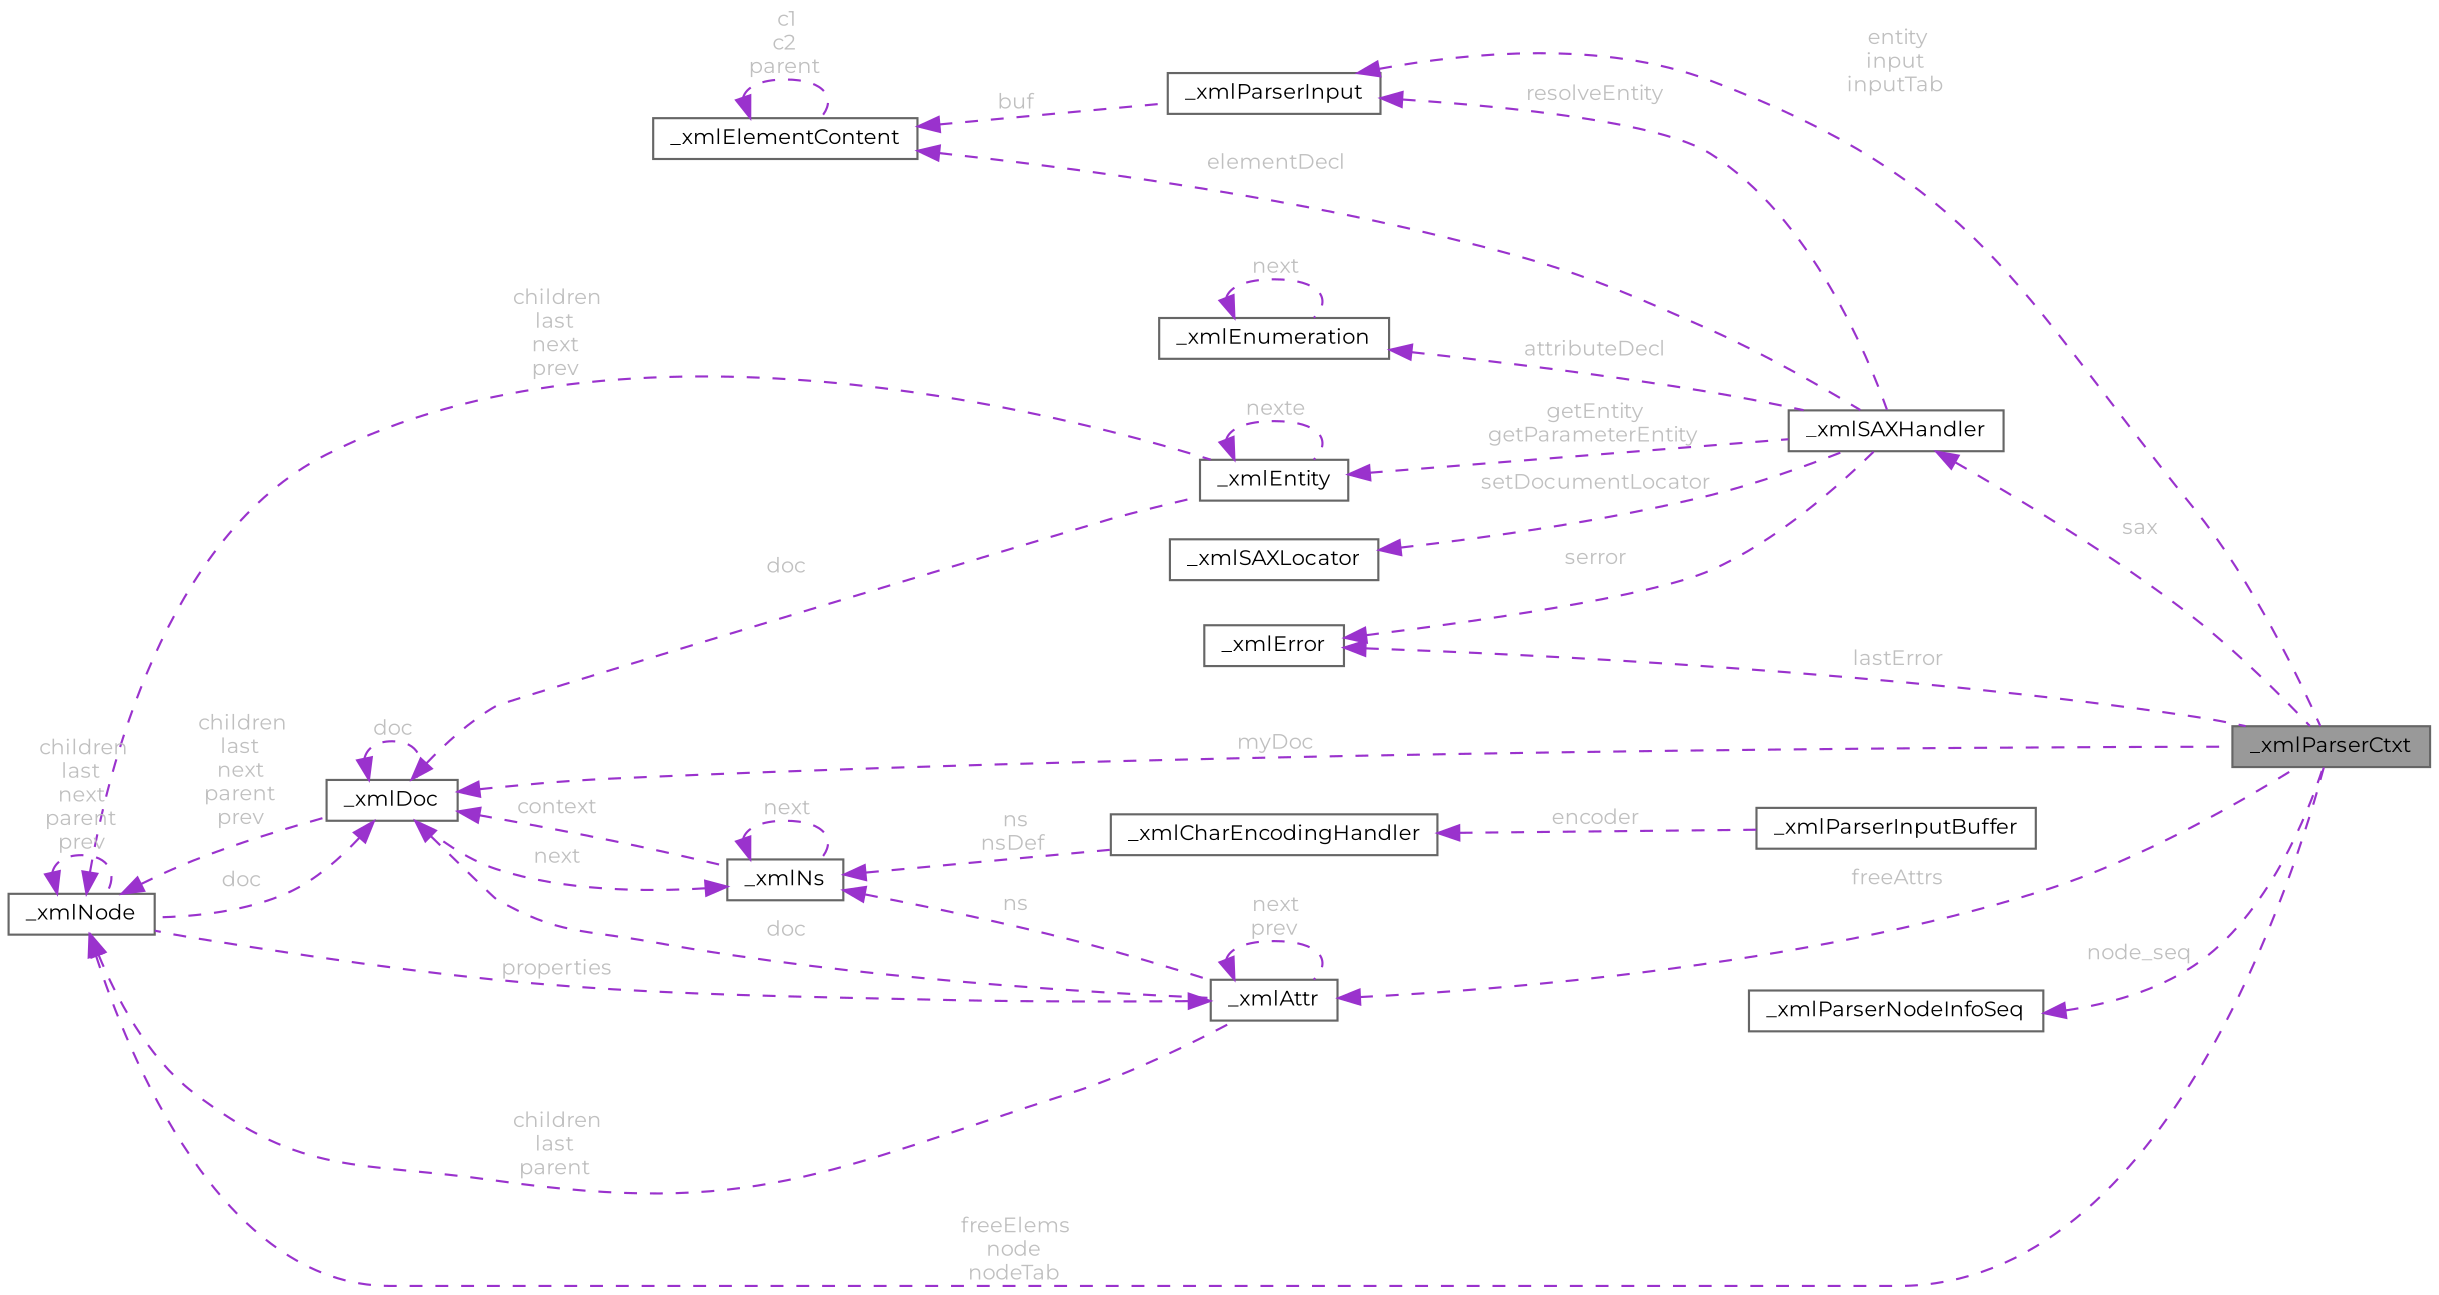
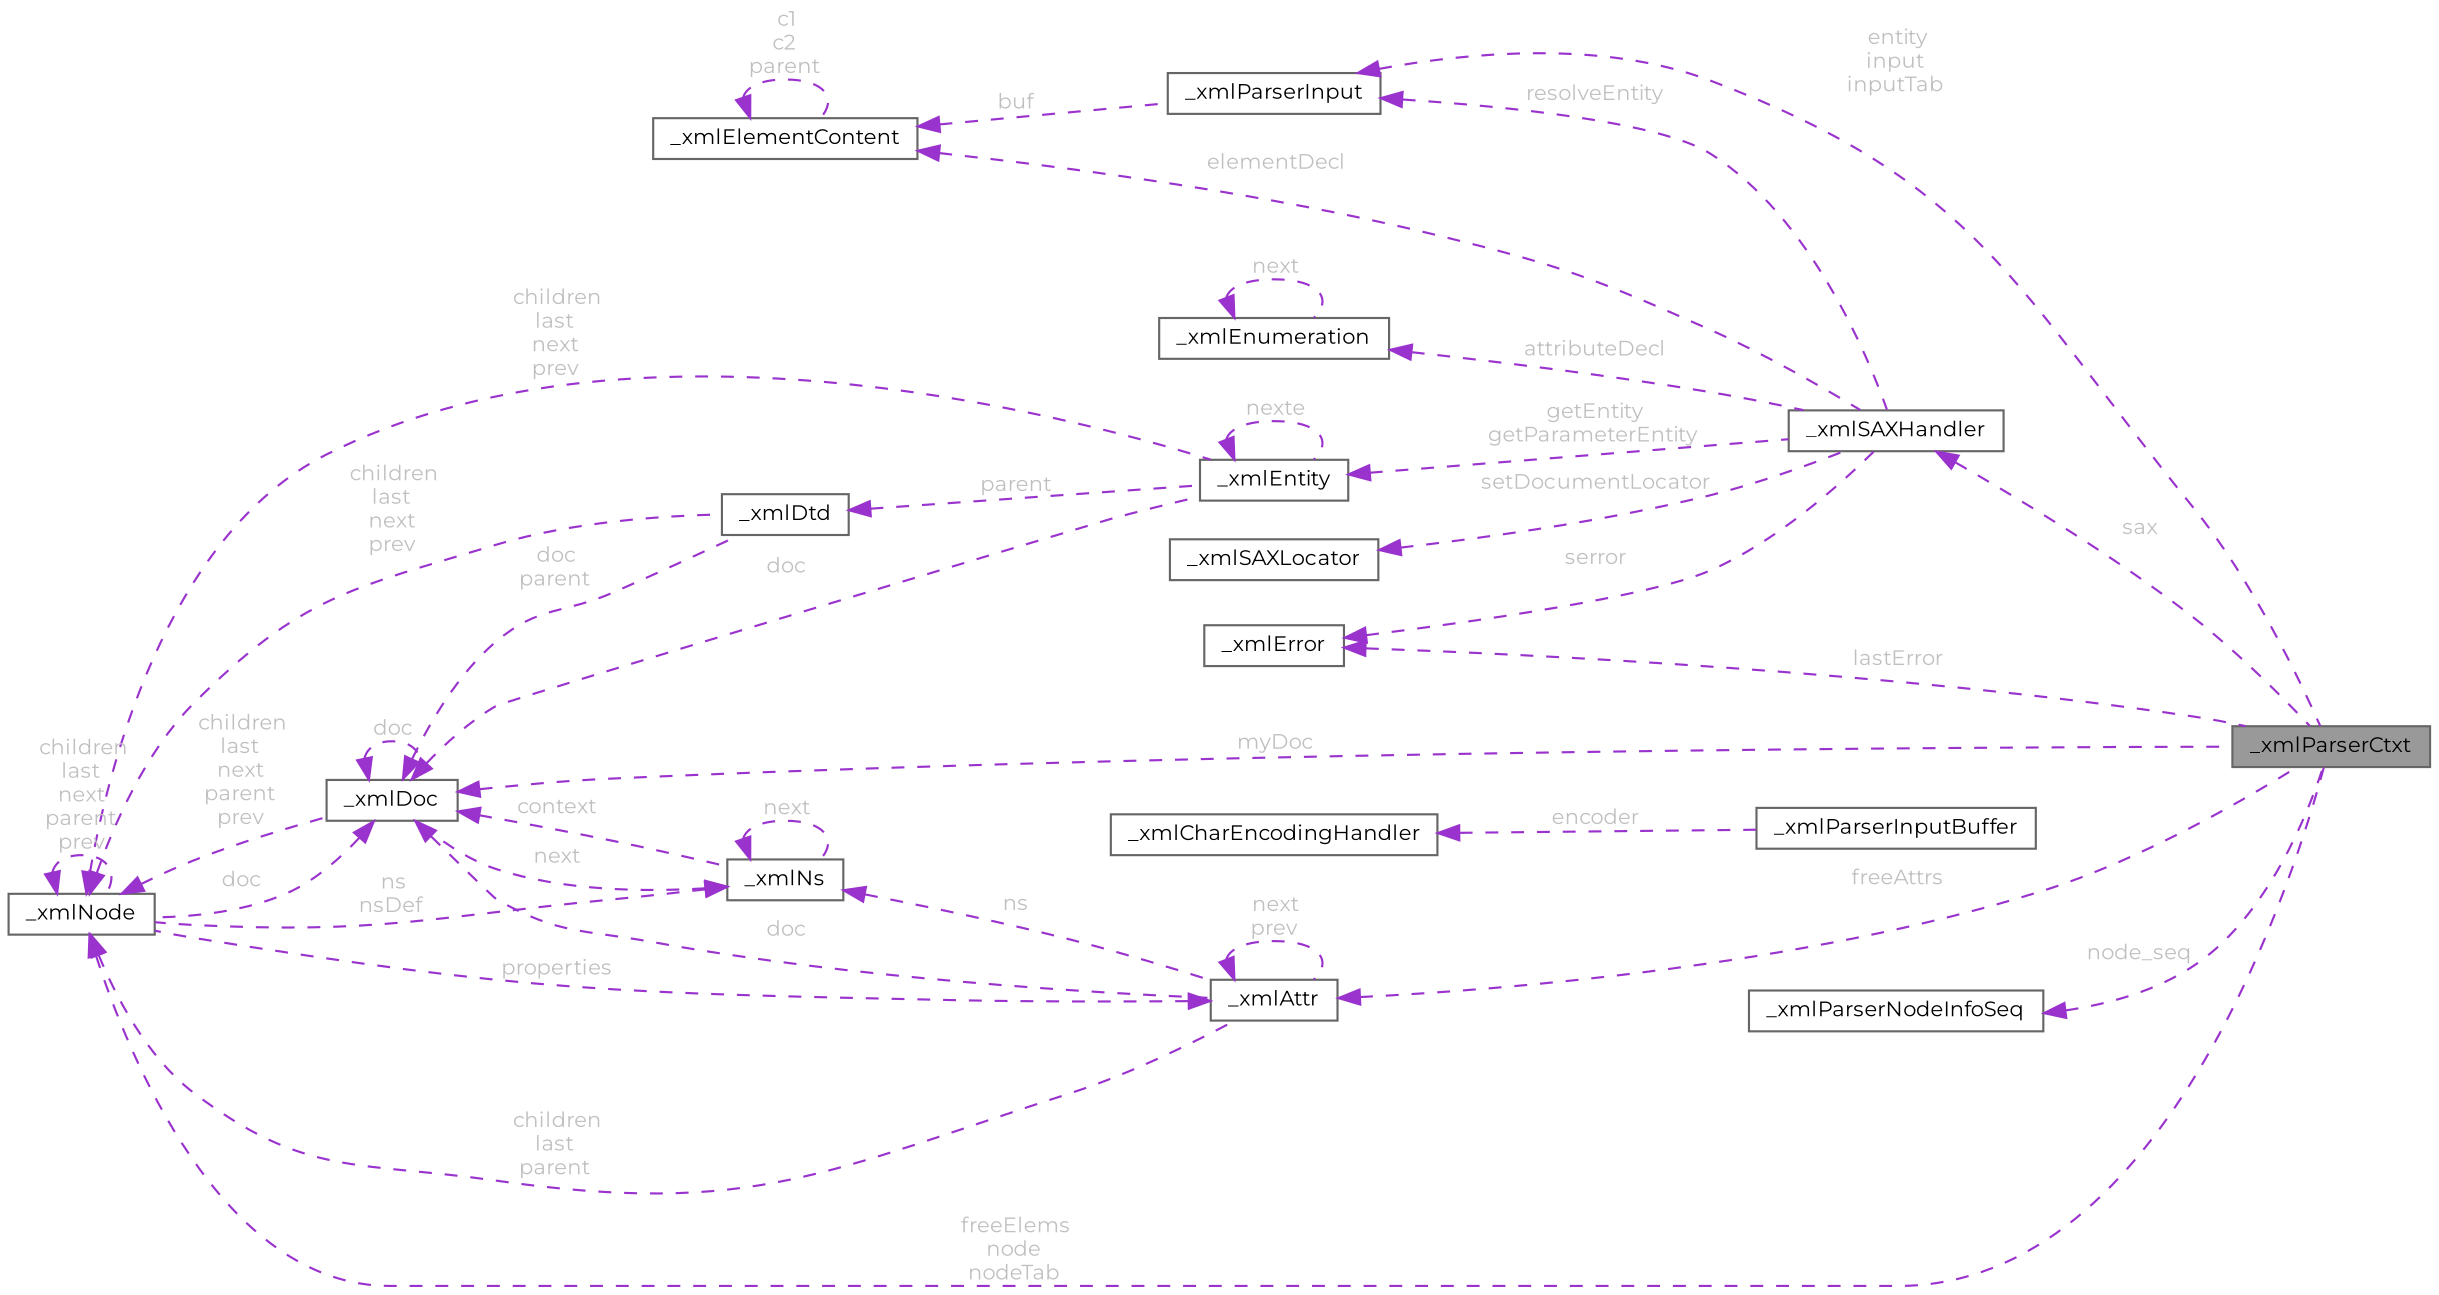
node "_xmlDtd": added
edge "_xmlCharEncodingHandler" -> "_xmlNs": now "_xmlNode" -> "_xmlNs"
